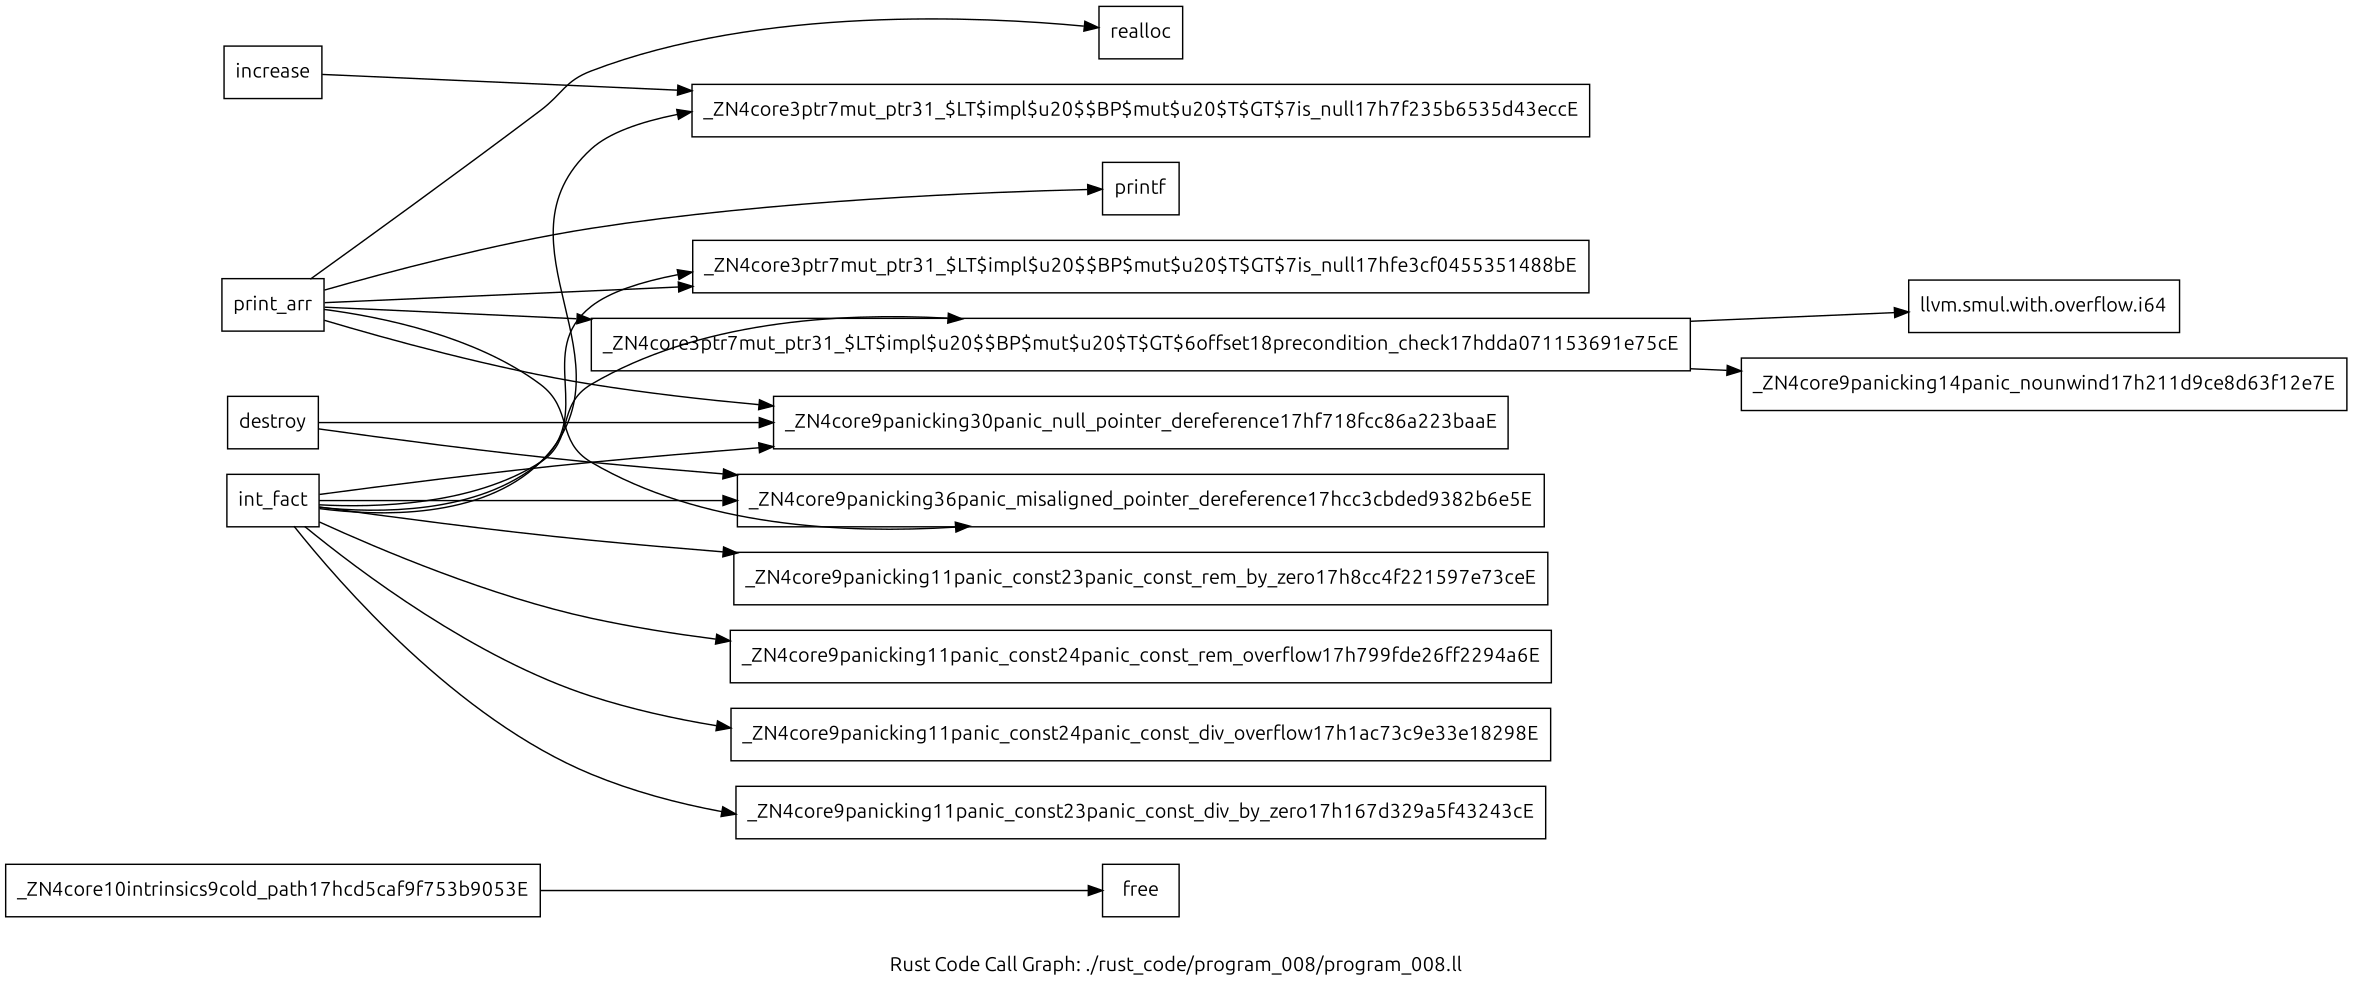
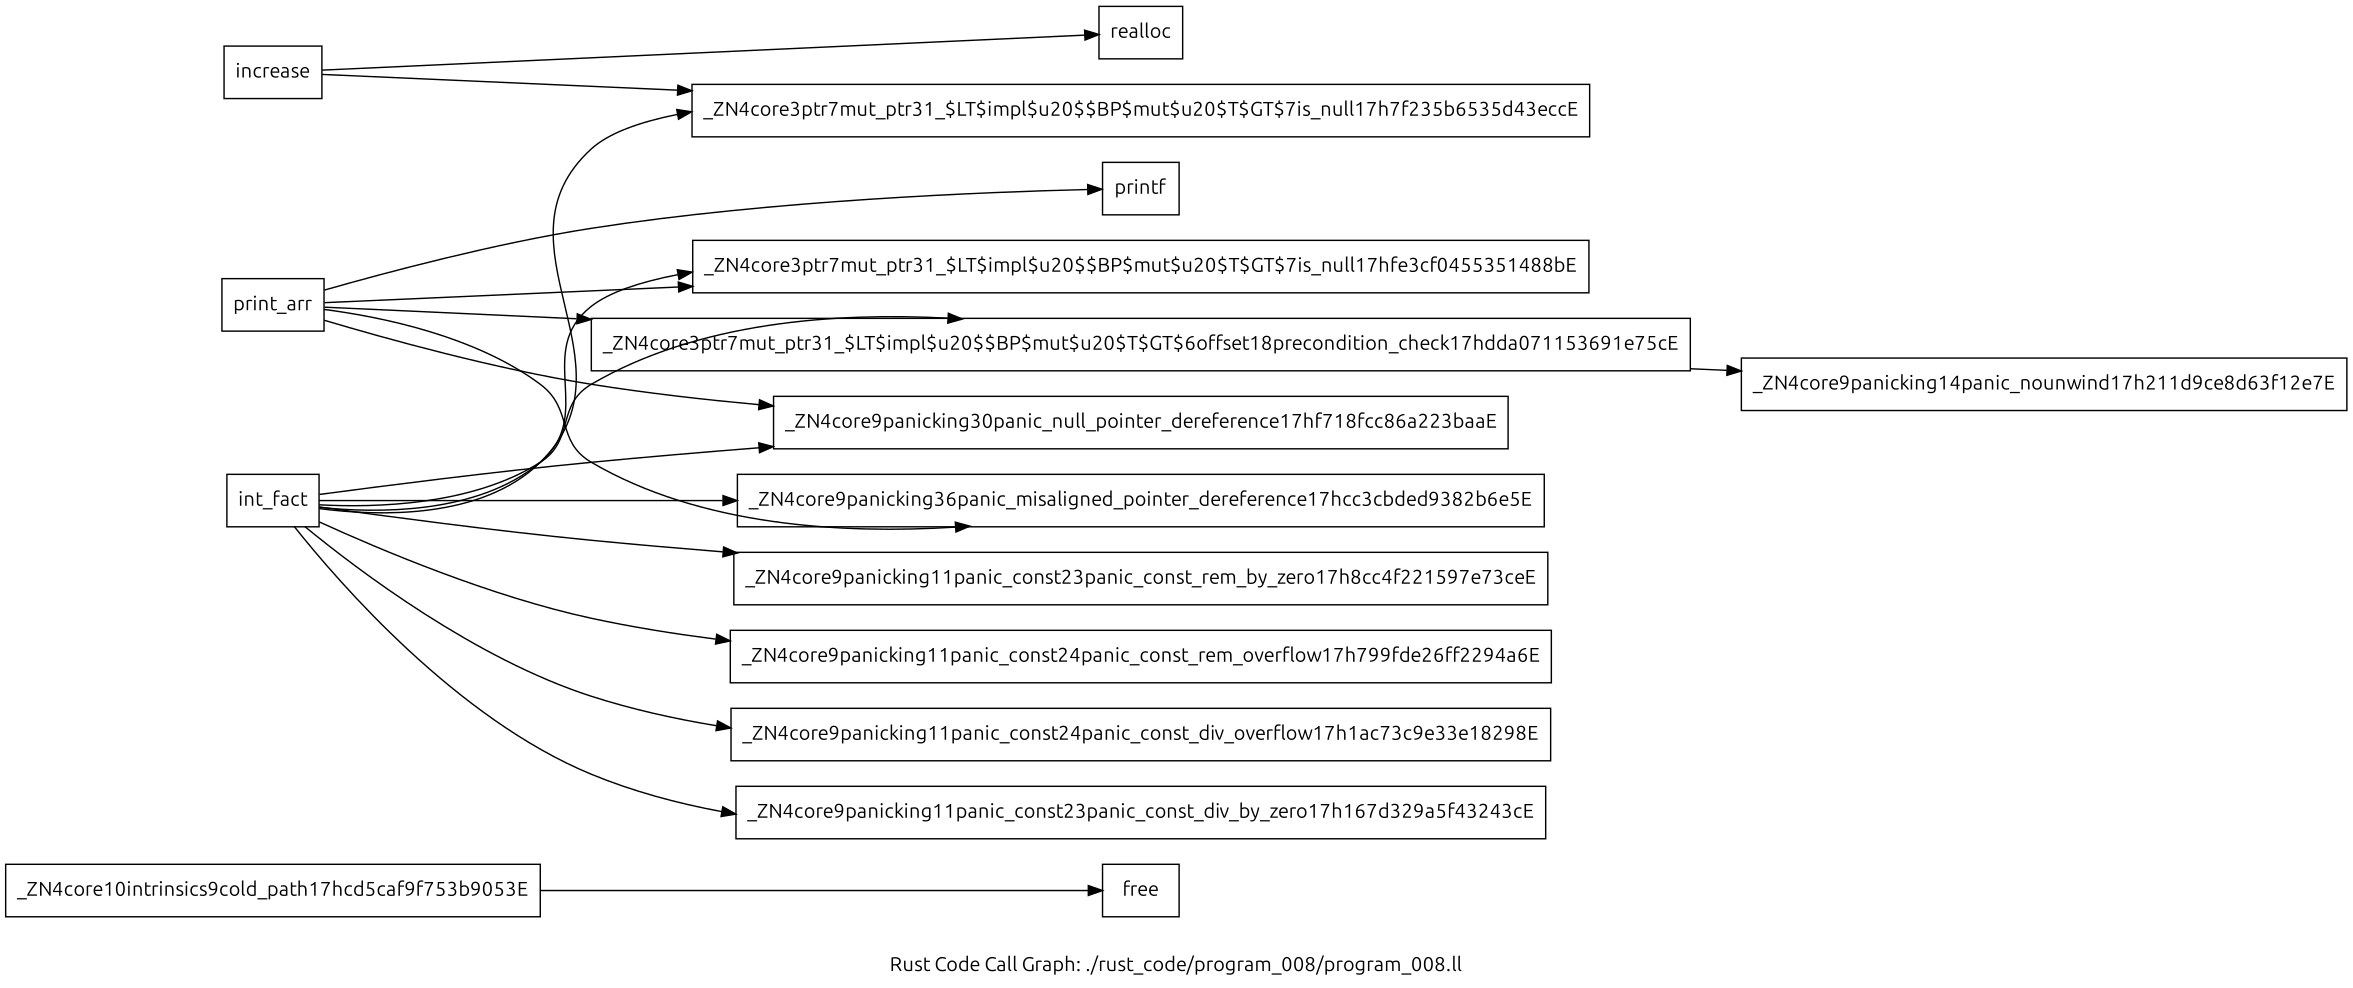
edge "print_arr" -> "realloc": now "increase" -> "realloc"
node "llvm.smul.with.overflow.i64": removed
node "destroy": removed
